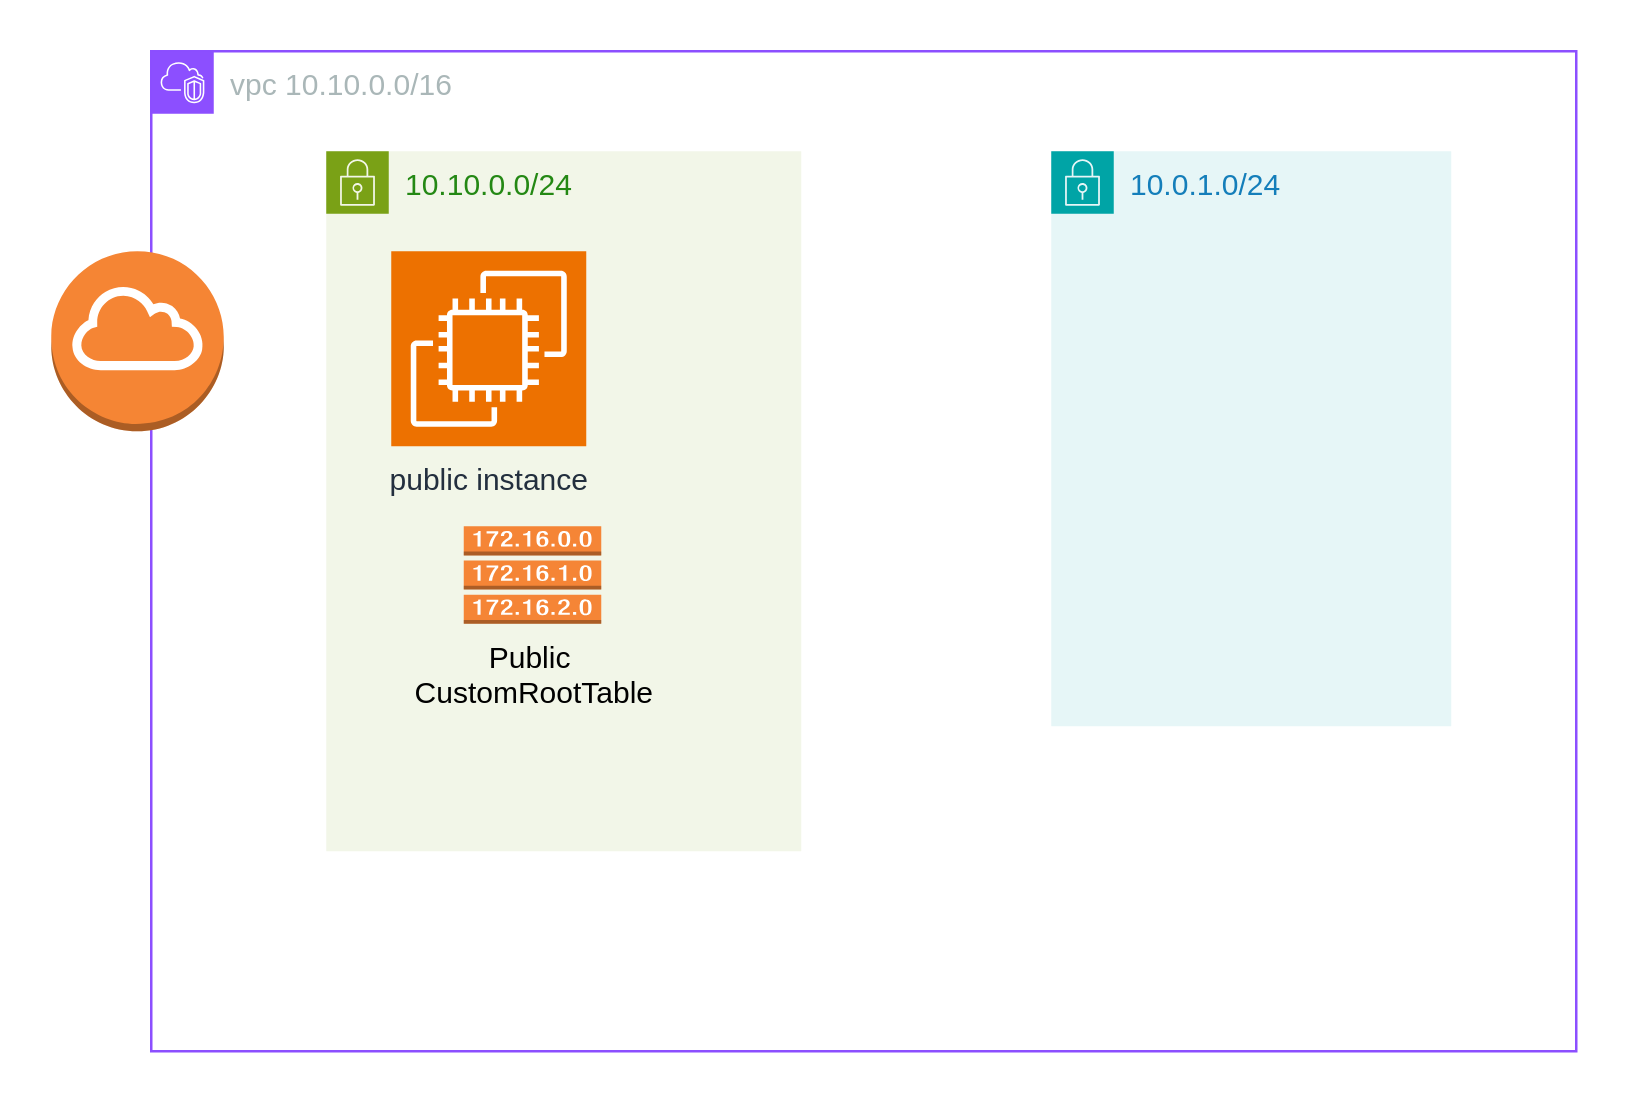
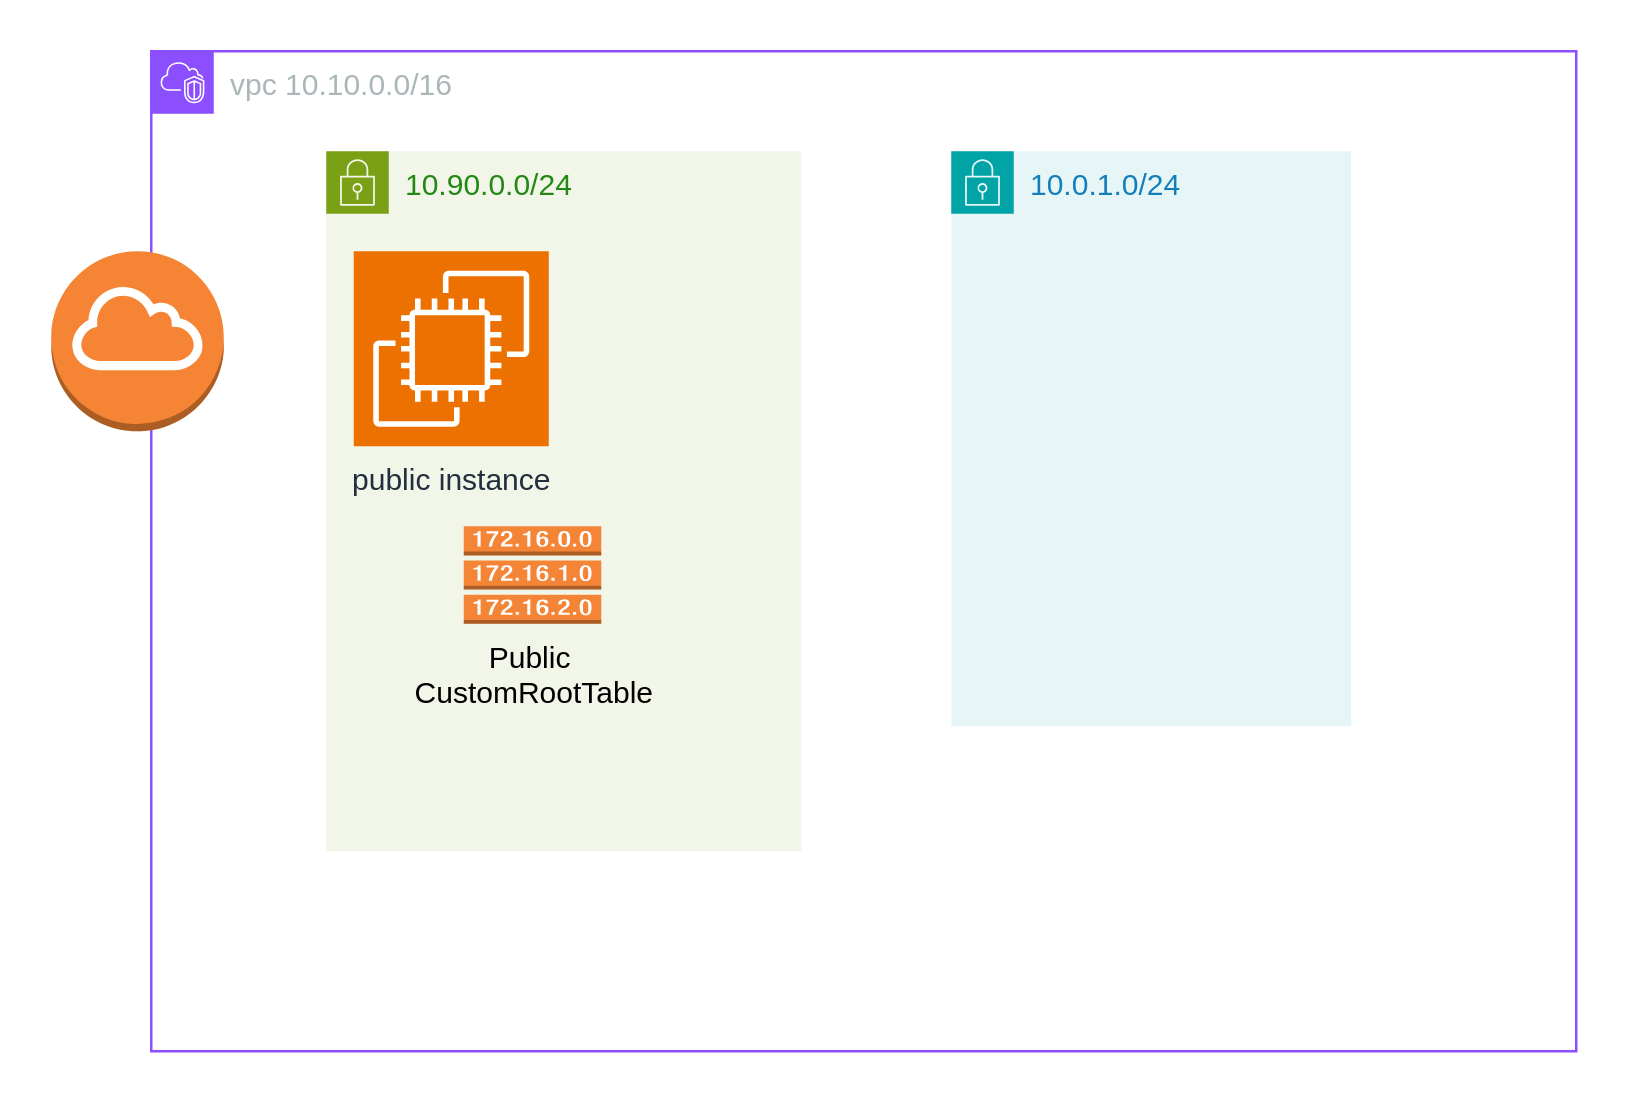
node "10.10.0.0/24": label "10.10.0.0/24" -> "10.90.0.0/24"
node "public instance": moved (489, 349) -> (451, 349)
node "10.0.1.0/24": moved (1251, 439) -> (1151, 439)
